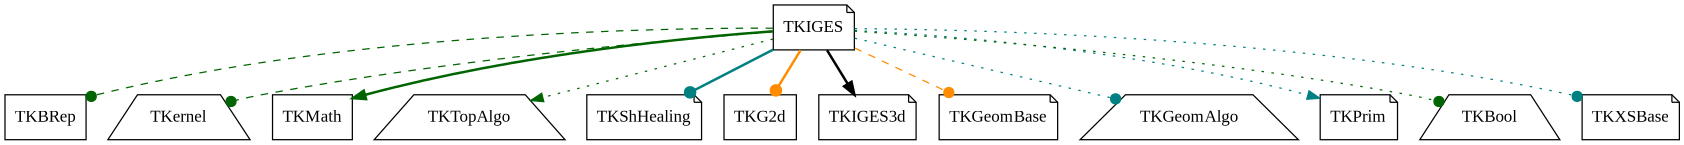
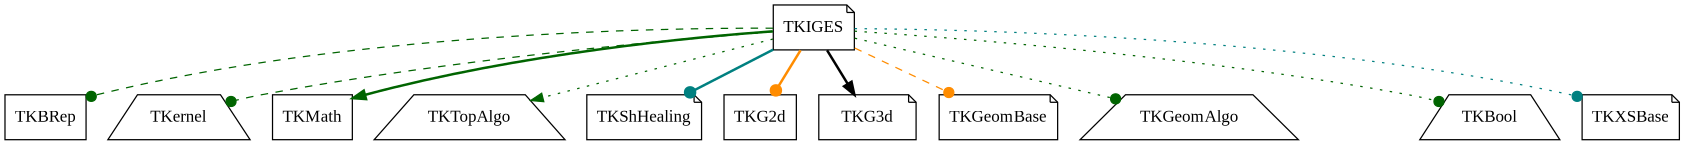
edge "TKIGES" -> "TKGeomAlgo": color teal -> darkgreen
node "TKIGES3d": label "TKIGES3d" -> "TKG3d"
node "TKPrim": removed
